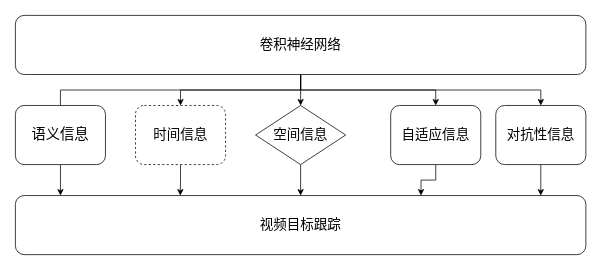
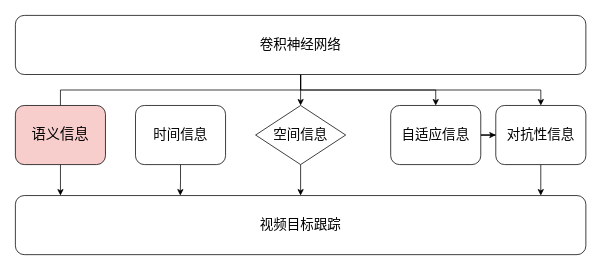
edge "卷积神经网络" -> "时间信息": removed
node "语义信息": fillcolor #ffffff -> #f8cecc
node "时间信息": style dashed -> solid
edge "自适应信息" -> "视频目标跟踪": now "自适应信息" -> "对抗性信息"
